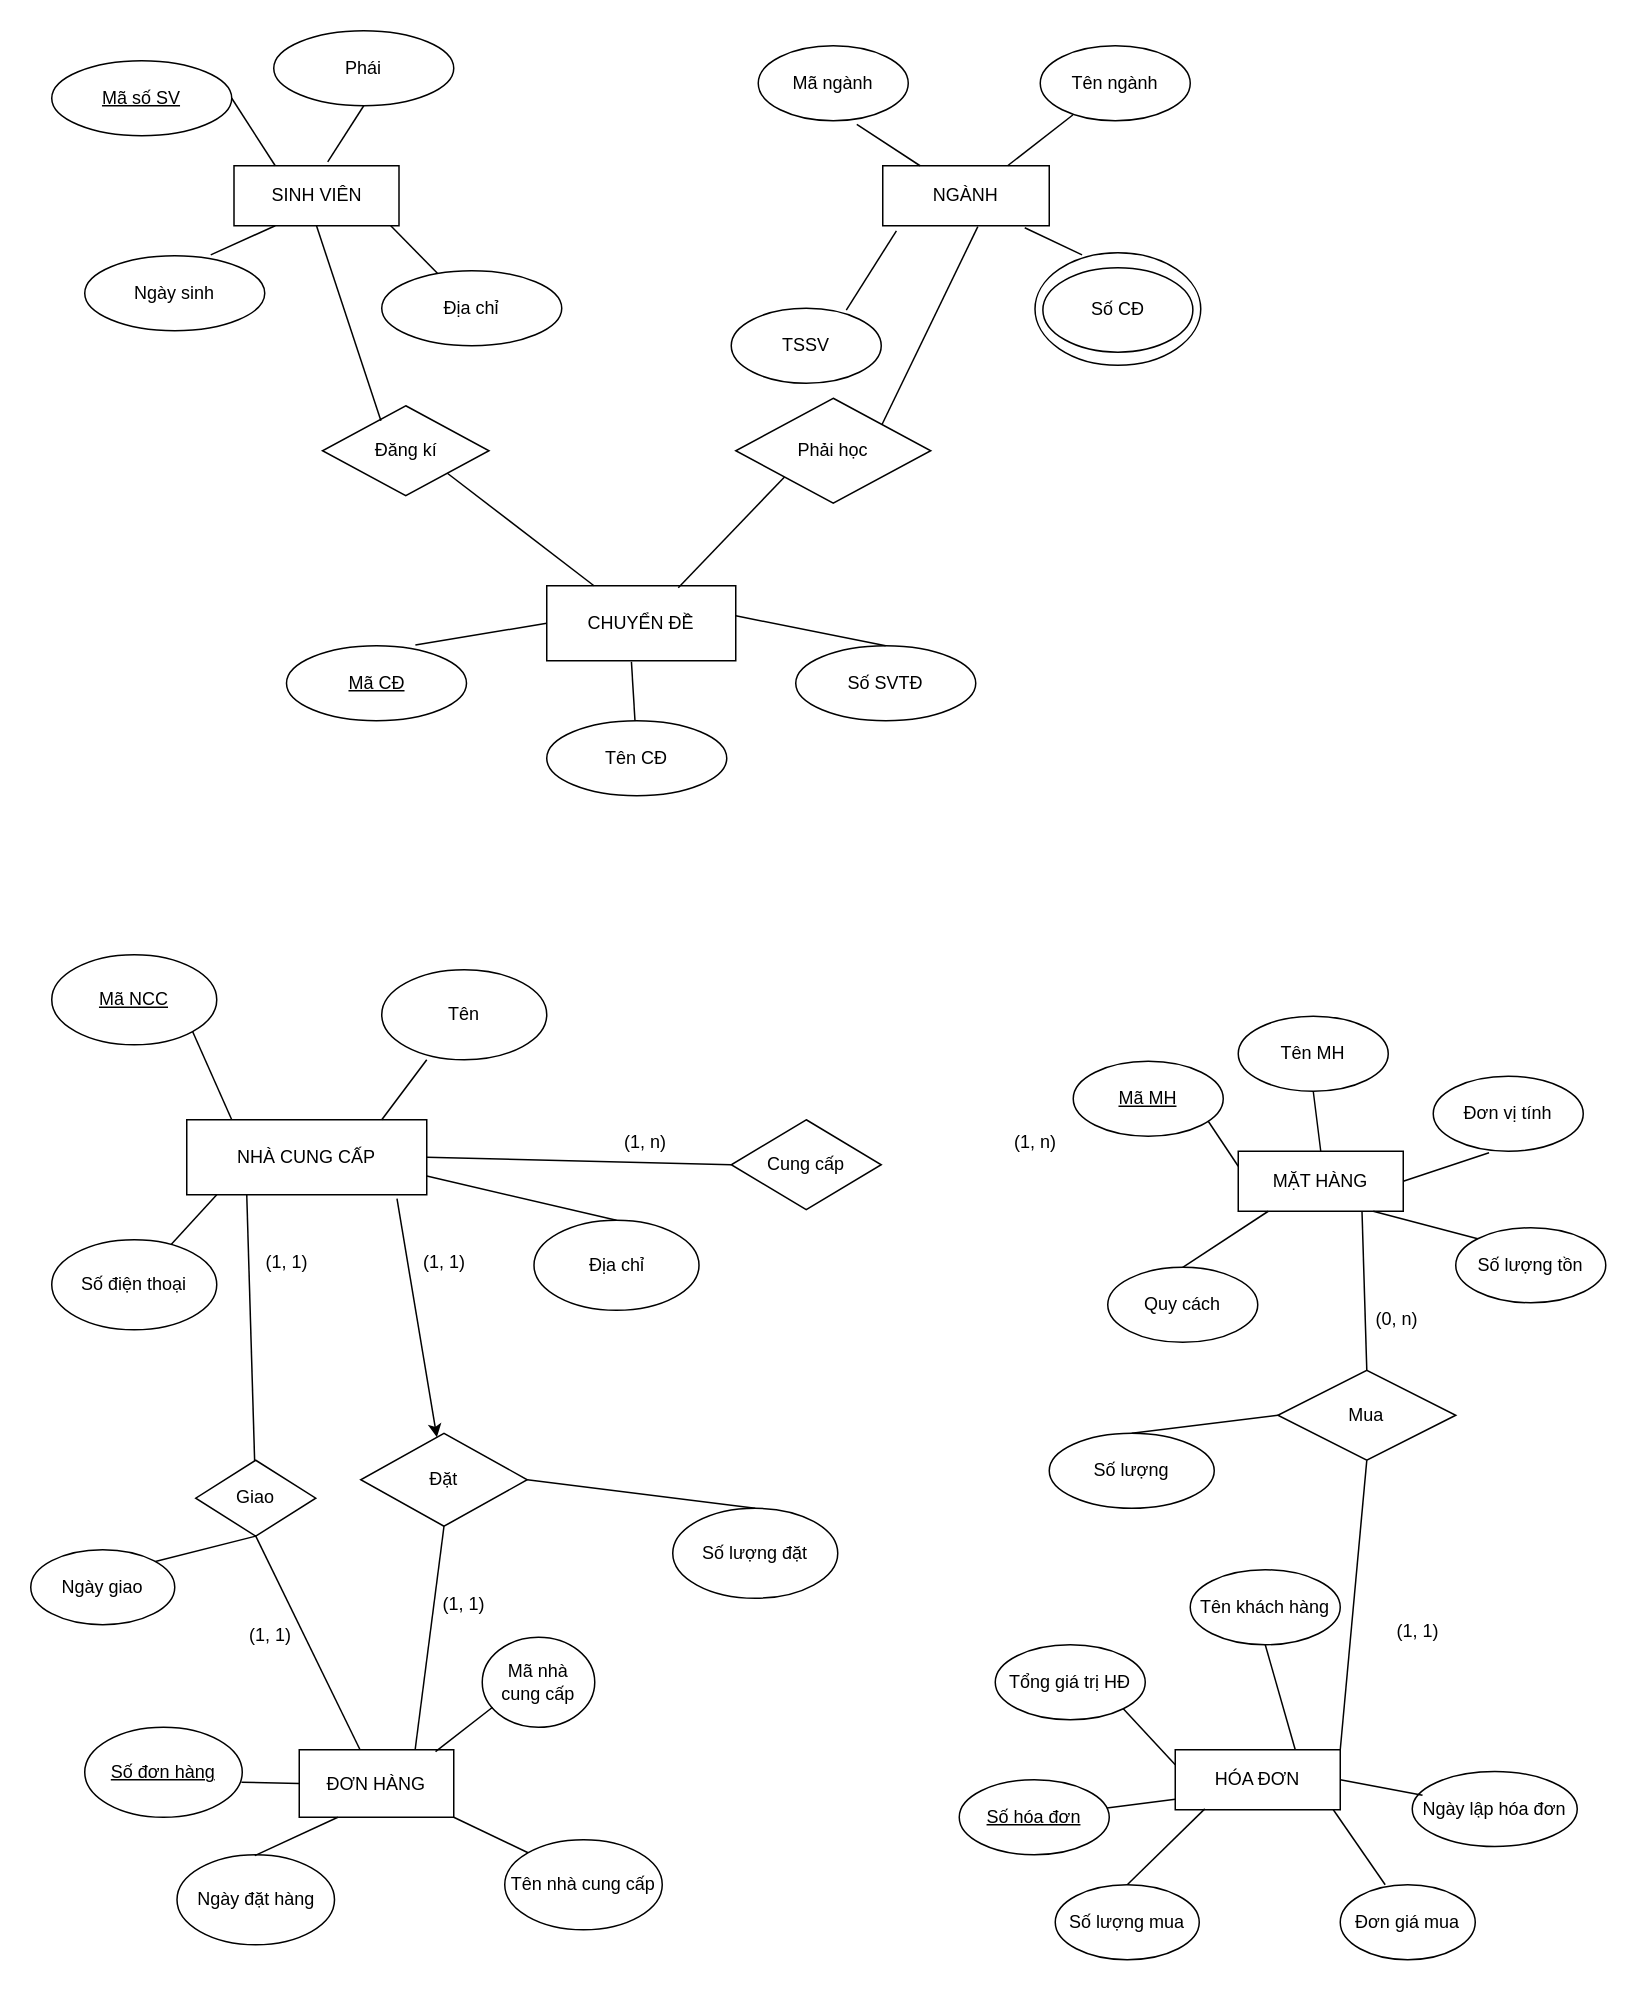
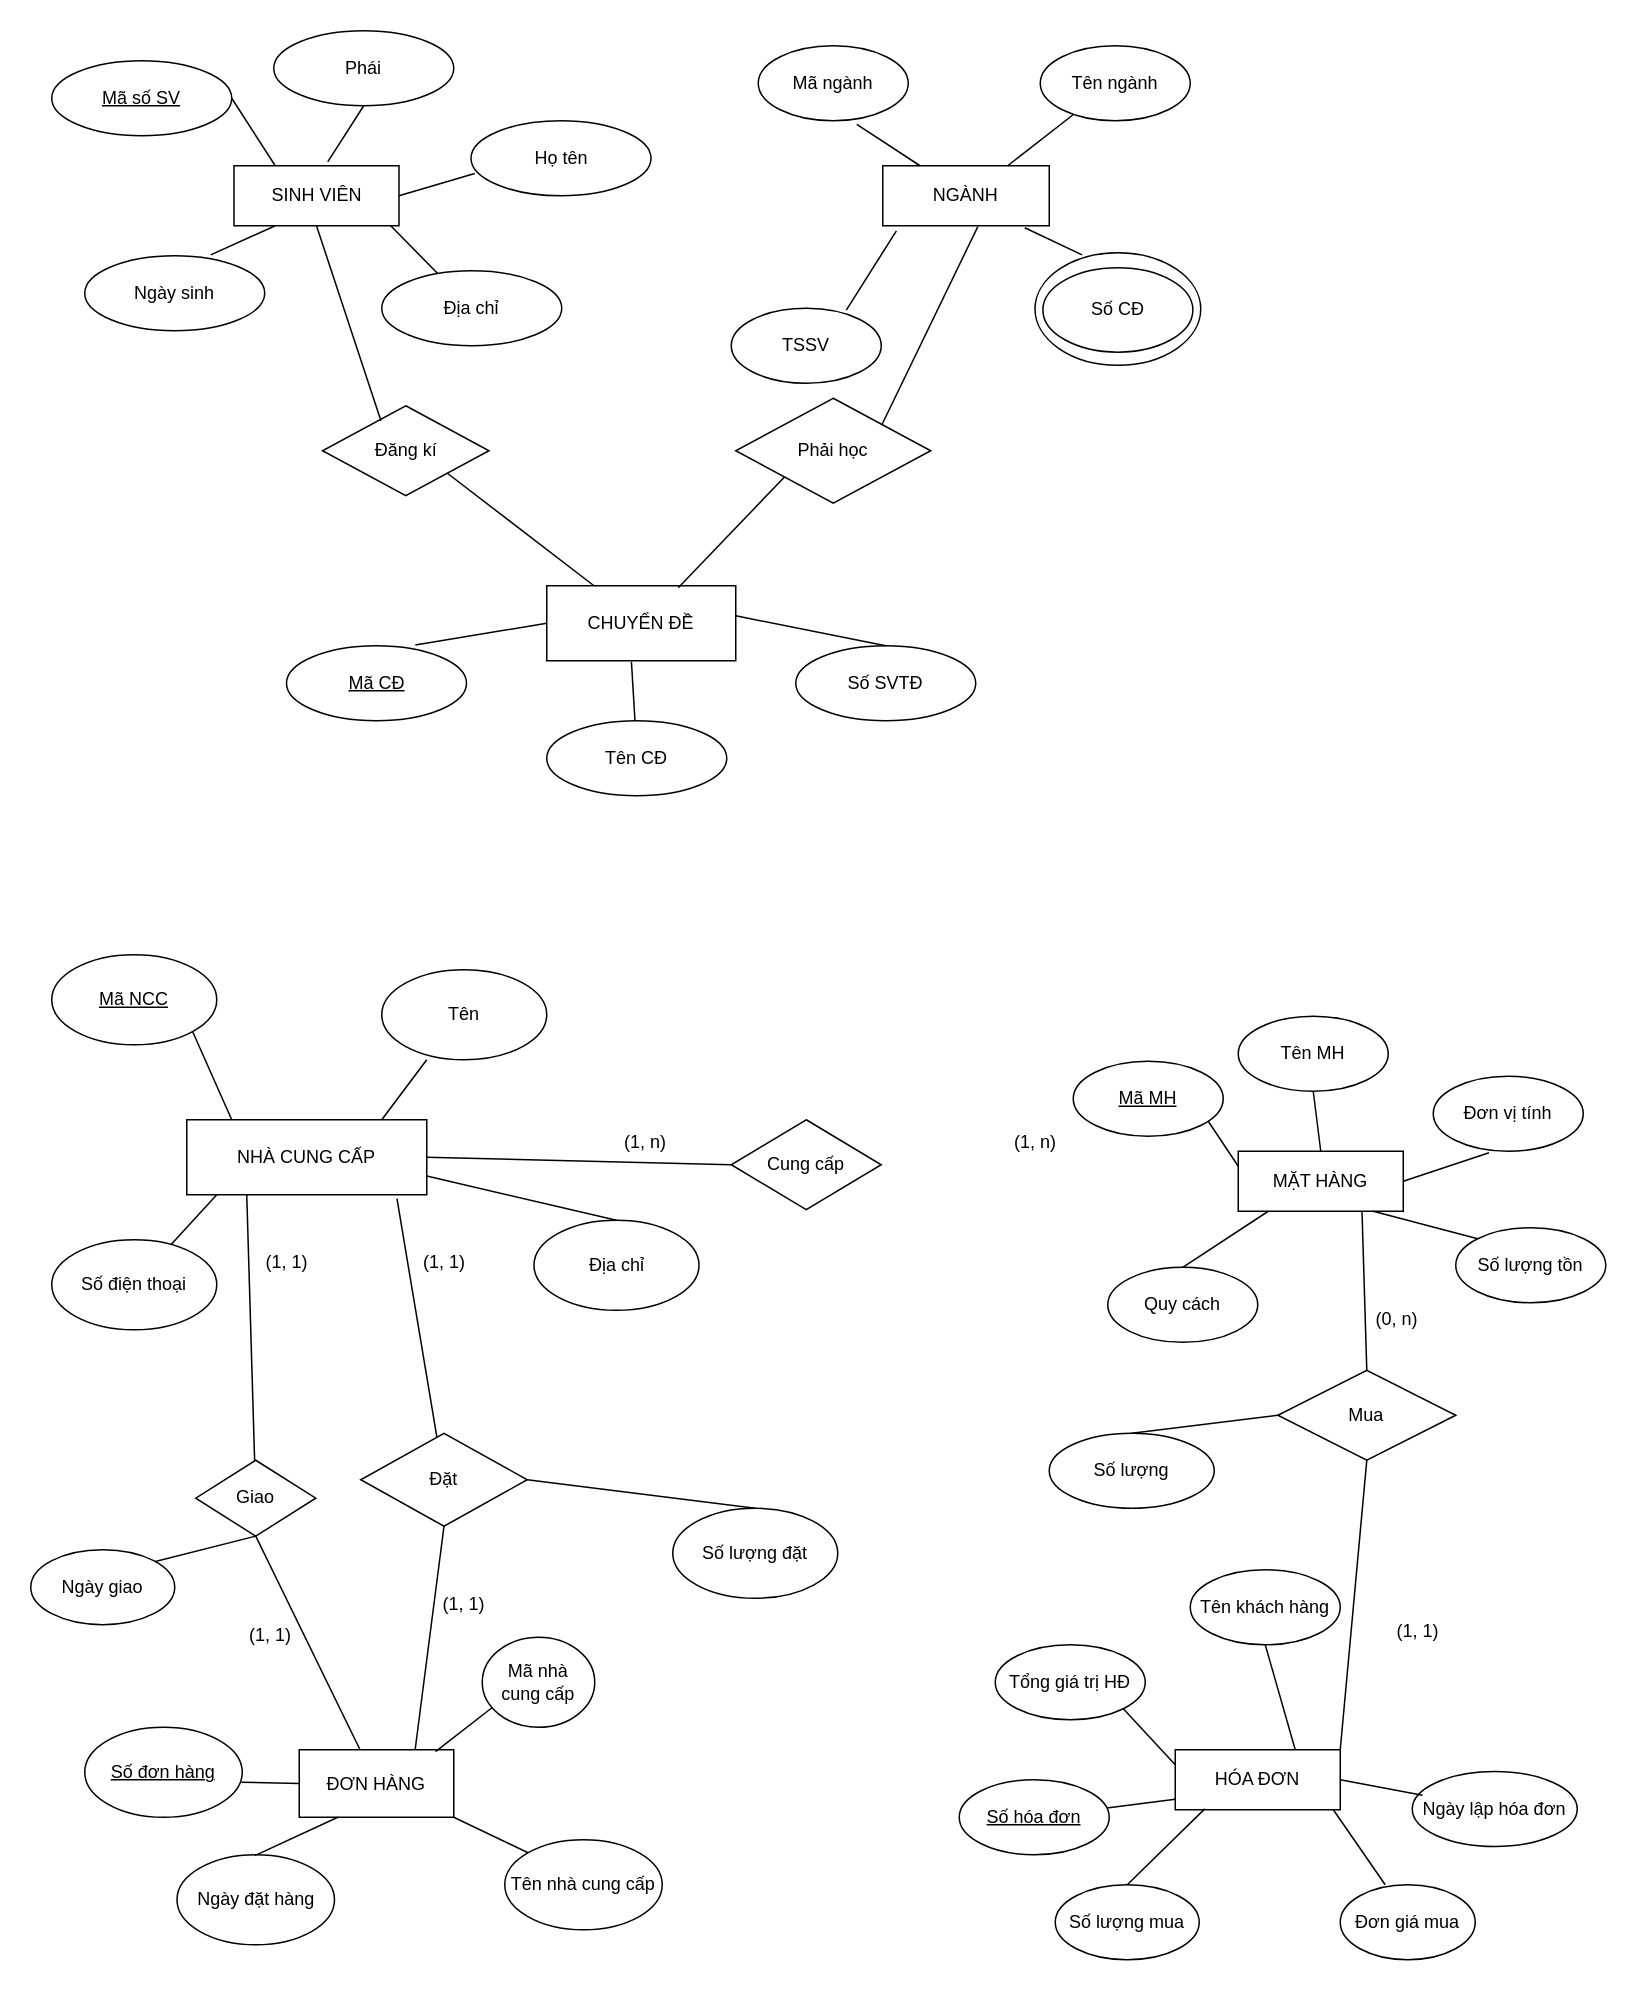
node "Họ tên": added
edge "Họ tên" -- "SINH VIÊN": added
edge "NHÀ CUNG CẤP" -> "Đặt": arrowhead classic -> none
